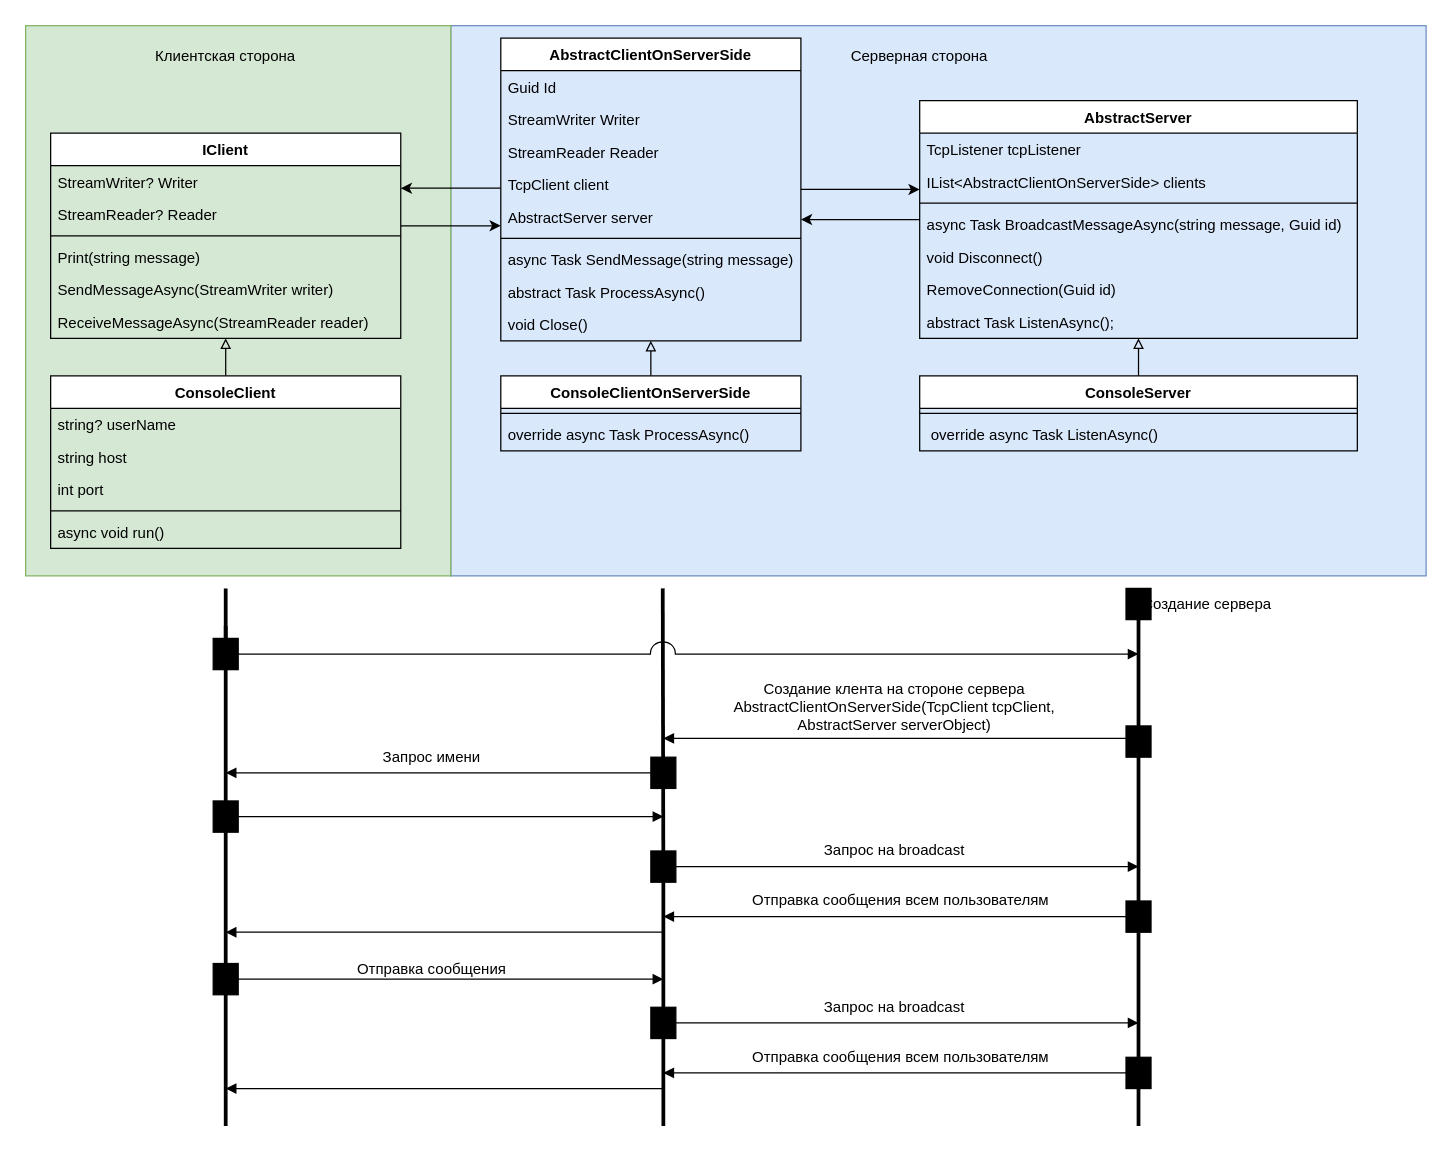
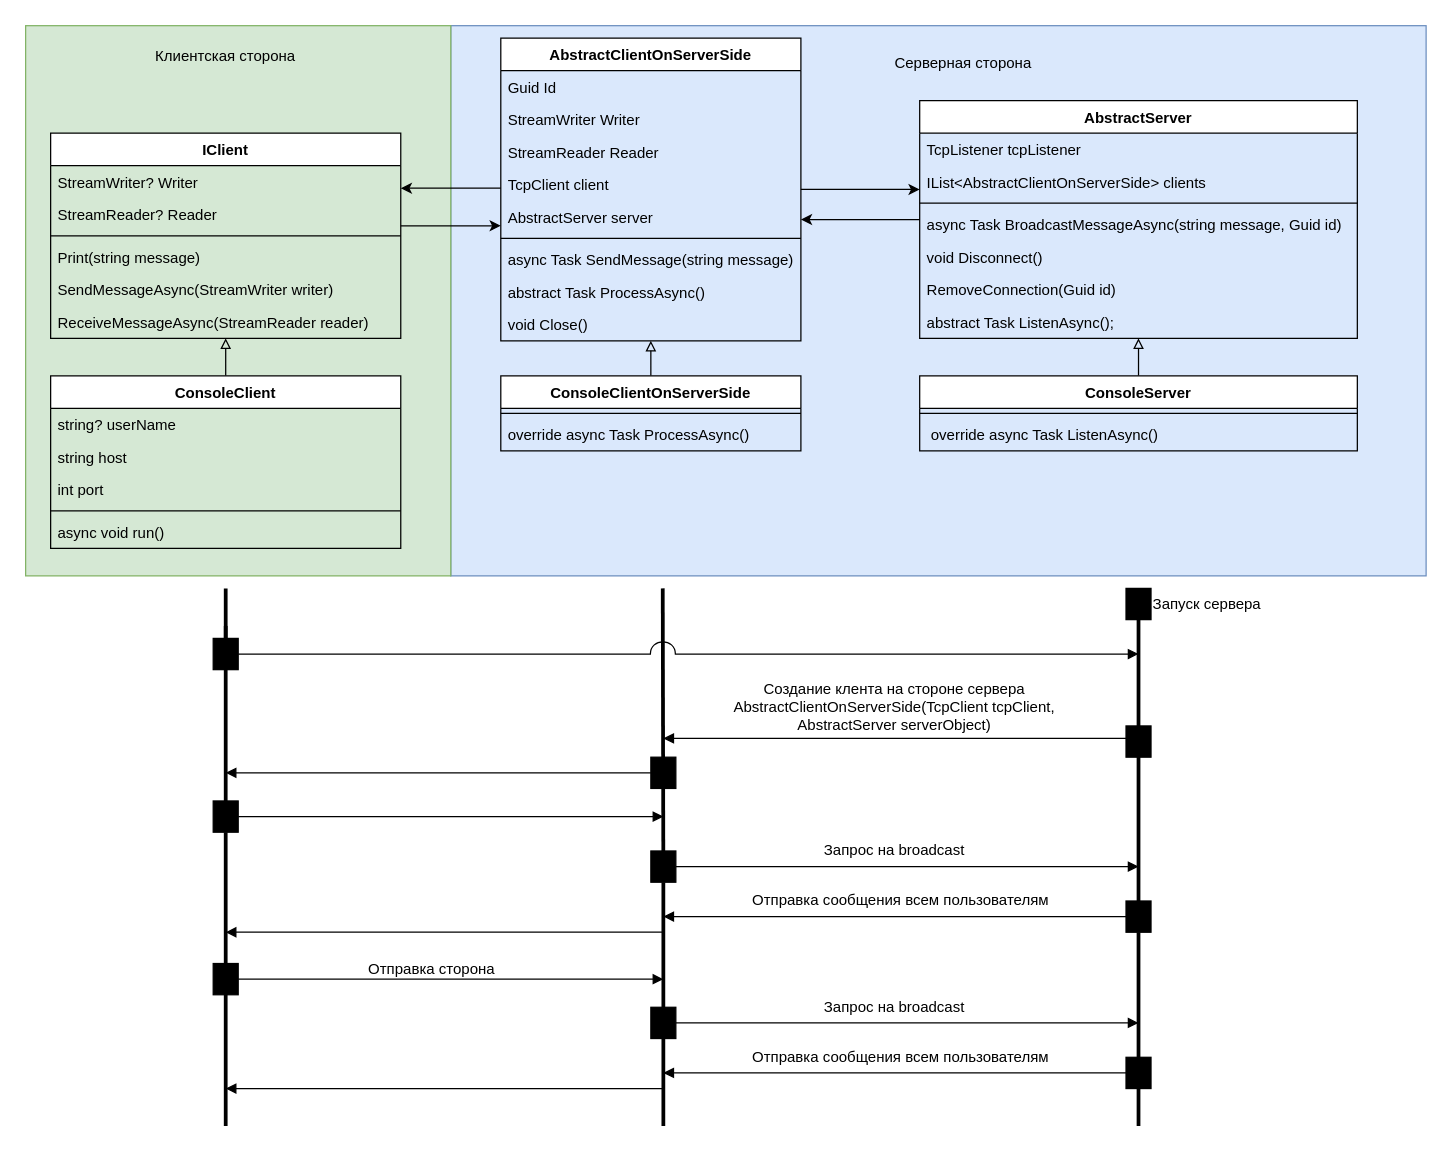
node "Серверная сторона": moved (919, 57) -> (963, 63)
node "Создание сервера": label "Создание сервера" -> "Запуск сервера"
node "Запрос имени": removed
node "Отправка сообщения": label "Отправка сообщения" -> "Отправка сторона"
